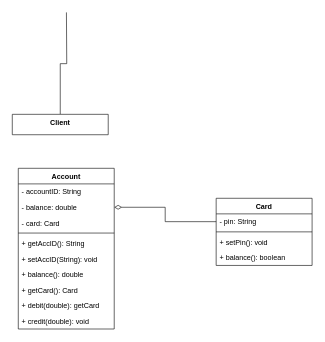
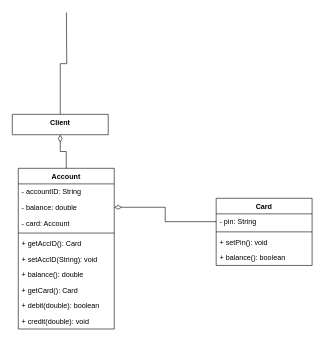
edge "Account" -> "Client": added
node "- card: Card": label "- card: Card" -> "- card: Account"
node "+ getAccID(): String": label "+ getAccID(): String" -> "+ getAccID(): Card"
node "+ debit(double): getCard": label "+ debit(double): getCard" -> "+ debit(double): boolean"
